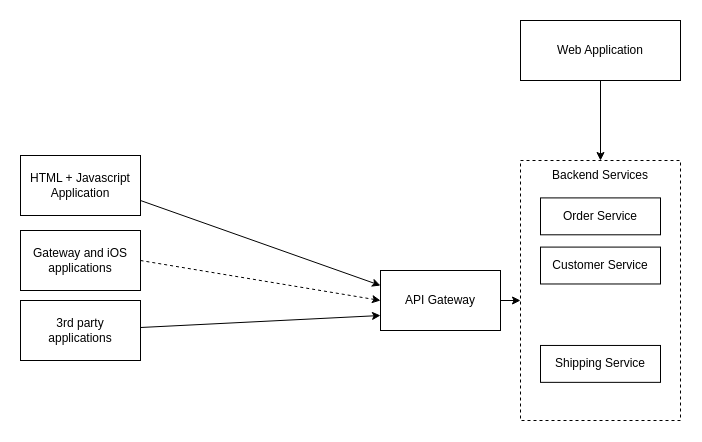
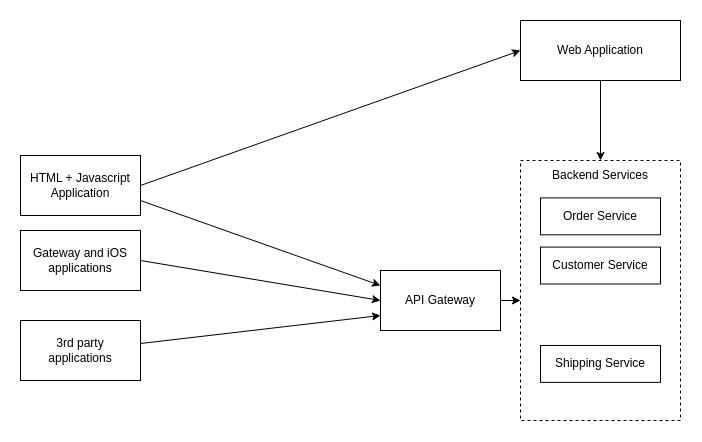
edge "HTML + Javascript Application" -> "Web Application": added
edge "Gateway and iOS applications" -> "API Gateway": style dashed -> solid
node "3rd party applications": moved (81, 331) -> (81, 351)
